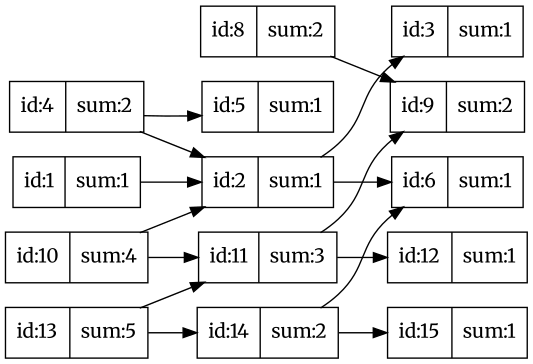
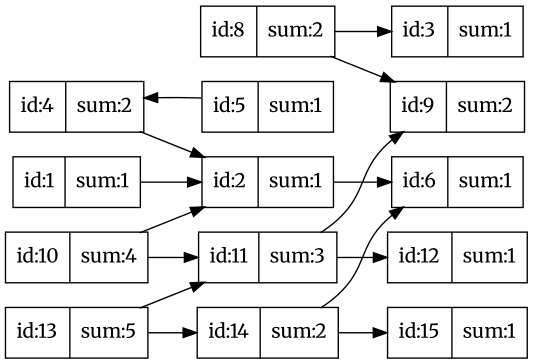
edge "id:2" -> "id:3": now "id:8" -> "id:3"
edge "id:4" -> "id:5": reversed
